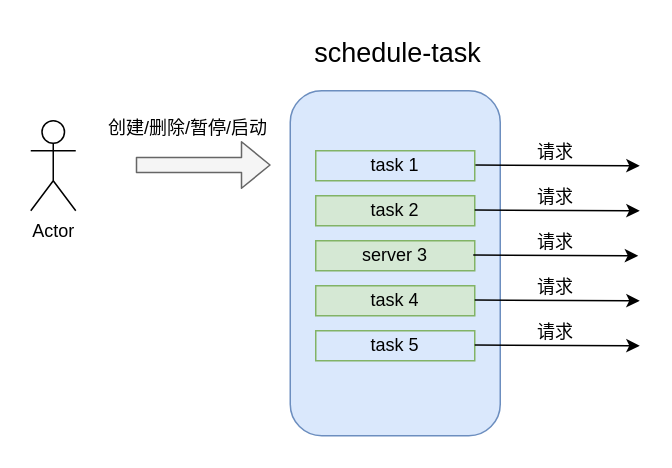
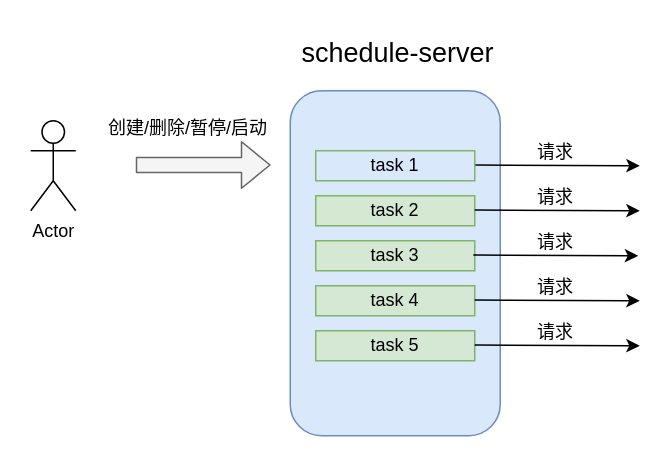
node "schedule-task": label "schedule-task" -> "schedule-server"
node "server 3": label "server 3" -> "task 3"
node "task 5": fillcolor #dae8fc -> #d5e8d4
